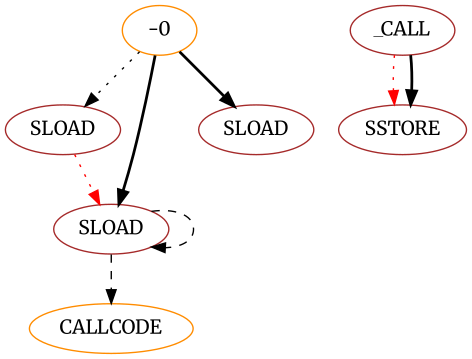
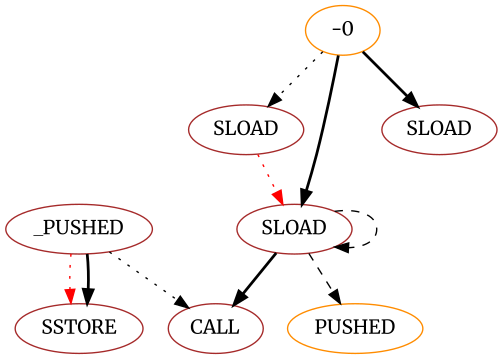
node "_CALL": label "_CALL" -> "_PUSHED"
node "CALLCODE": label "CALLCODE" -> "PUSHED"
node "CALL": added
